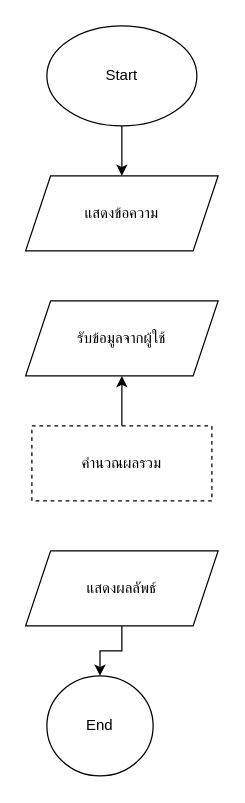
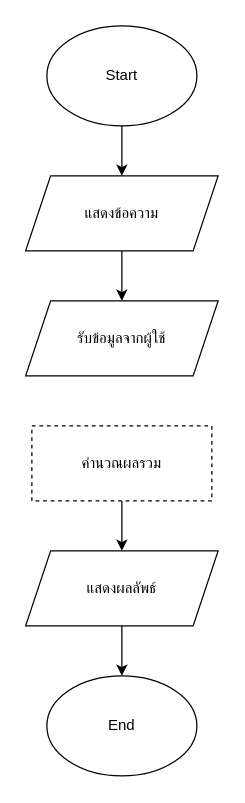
edge "แสดงข้อความ" -> "รับข้อมูลจากผู้ใช้": added
edge "คำนวณผลรวม" -> "รับข้อมูลจากผู้ใช้": now "คำนวณผลรวม" -> "แสดงผลลัพธ์"
node "End": size 106x100 -> 150x100
